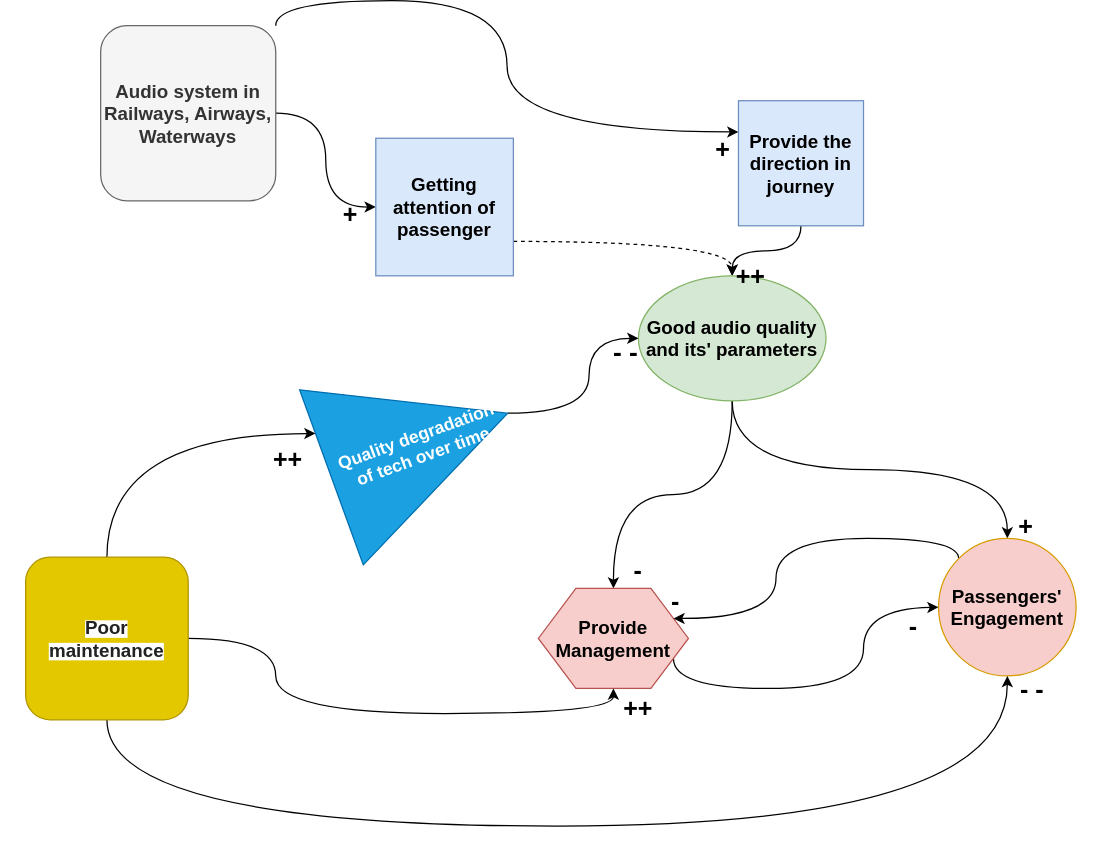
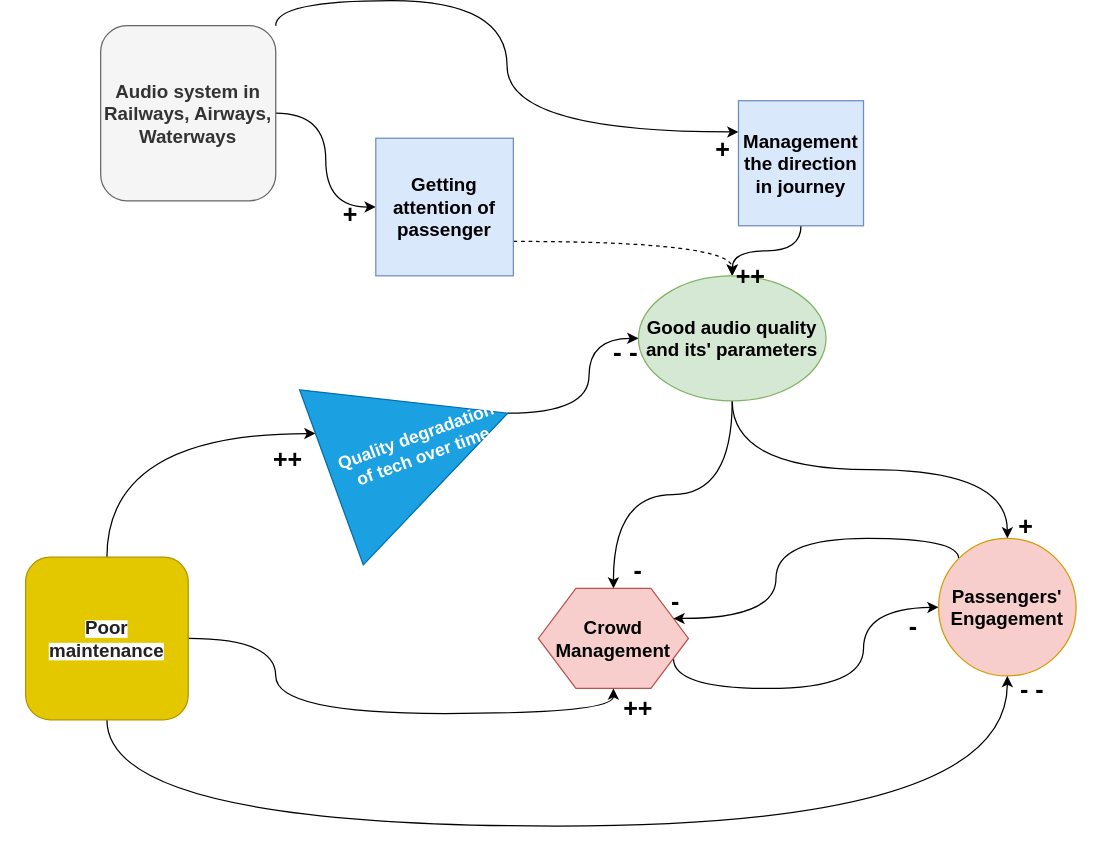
node "Provide the direction in journey": label "Provide the direction in journey" -> "Management the direction in journey"
node "Provide Management": label "Provide Management" -> "Crowd Management"
